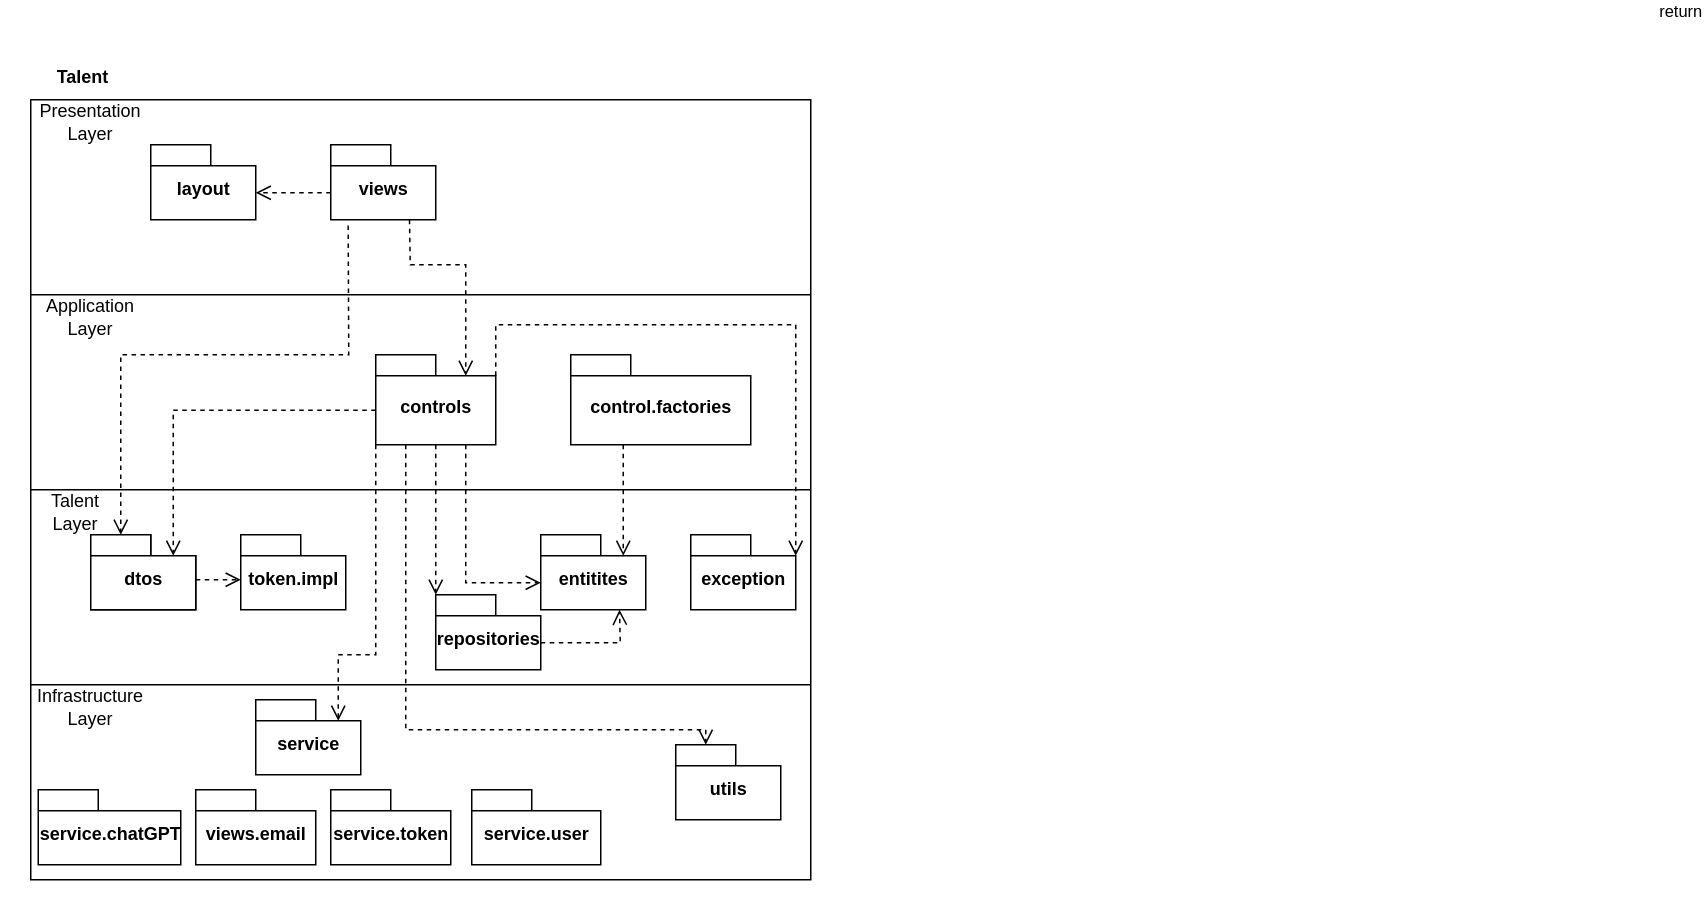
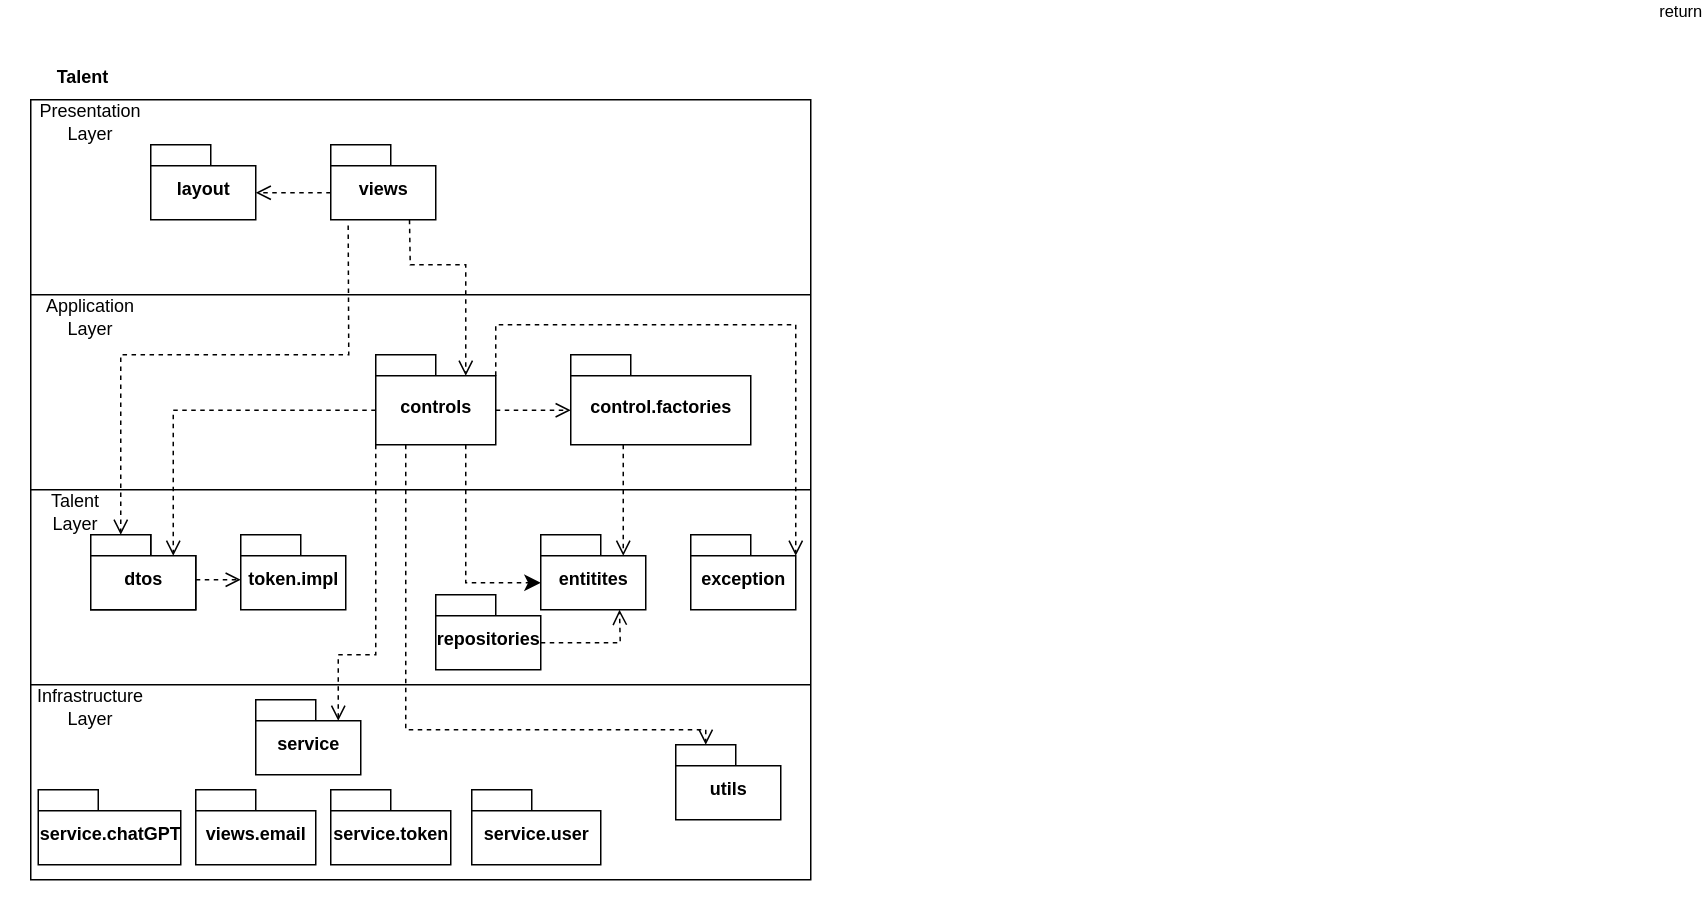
edge "controls" -> "control.factories": added
edge "controls" -> "repositories": removed
edge "controls" -> "entitites": arrowhead open -> classic
